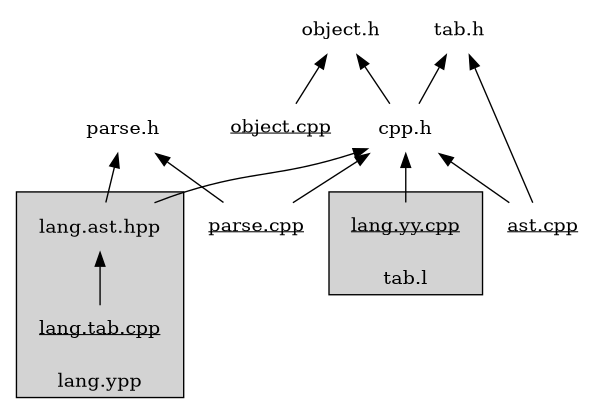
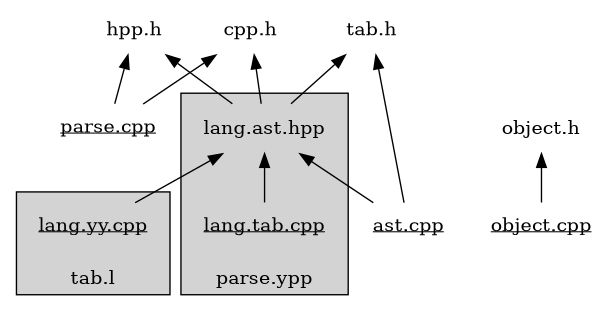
edge "cpp.h" -> "object.h": removed
edge "cpp.h" -> "tab.h": now "lang.ast.hpp" -> "tab.h"
node "parse.h": label "parse.h" -> "hpp.h"
edge "ast.cpp" -> "cpp.h": now "ast.cpp" -> "lang.ast.hpp"
edge "lang.yy.cpp" -> "cpp.h": now "lang.yy.cpp" -> "lang.ast.hpp"
cluster "lang.ypp": label "lang.ypp" -> "parse.ypp"
